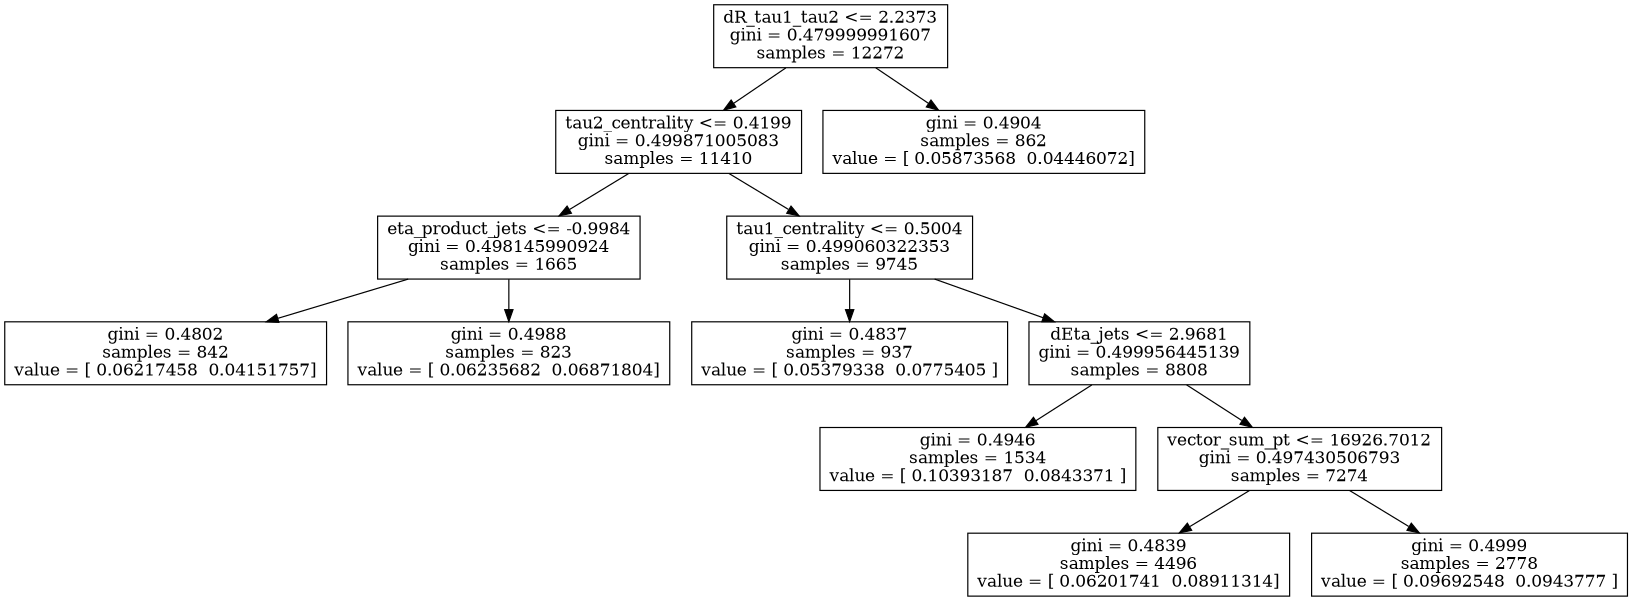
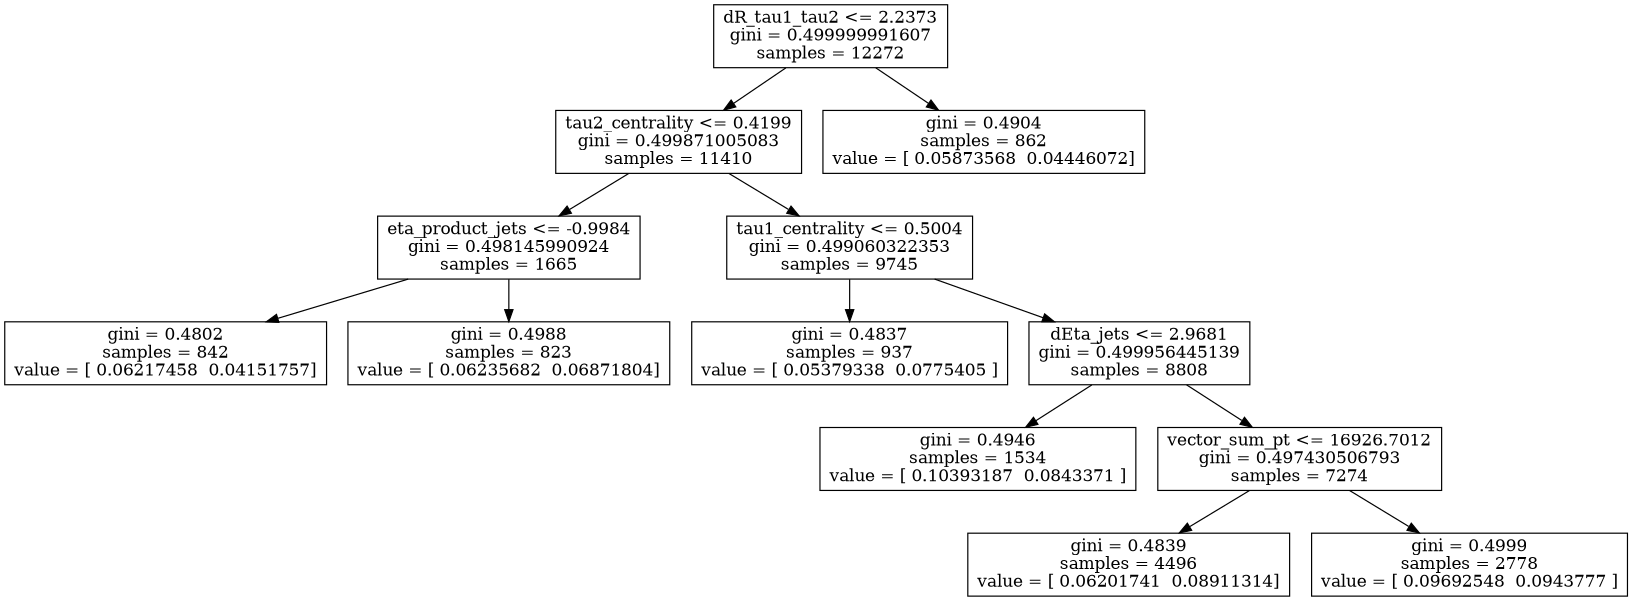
node "dR_tau1_tau2 <= 2.2373 gini = 0.479999991607 samples = 12272": label "dR_tau1_tau2 <= 2.2373 gini = 0.479999991607 samples = 12272" -> "dR_tau1_tau2 <= 2.2373 gini = 0.499999991607 samples = 12272"
